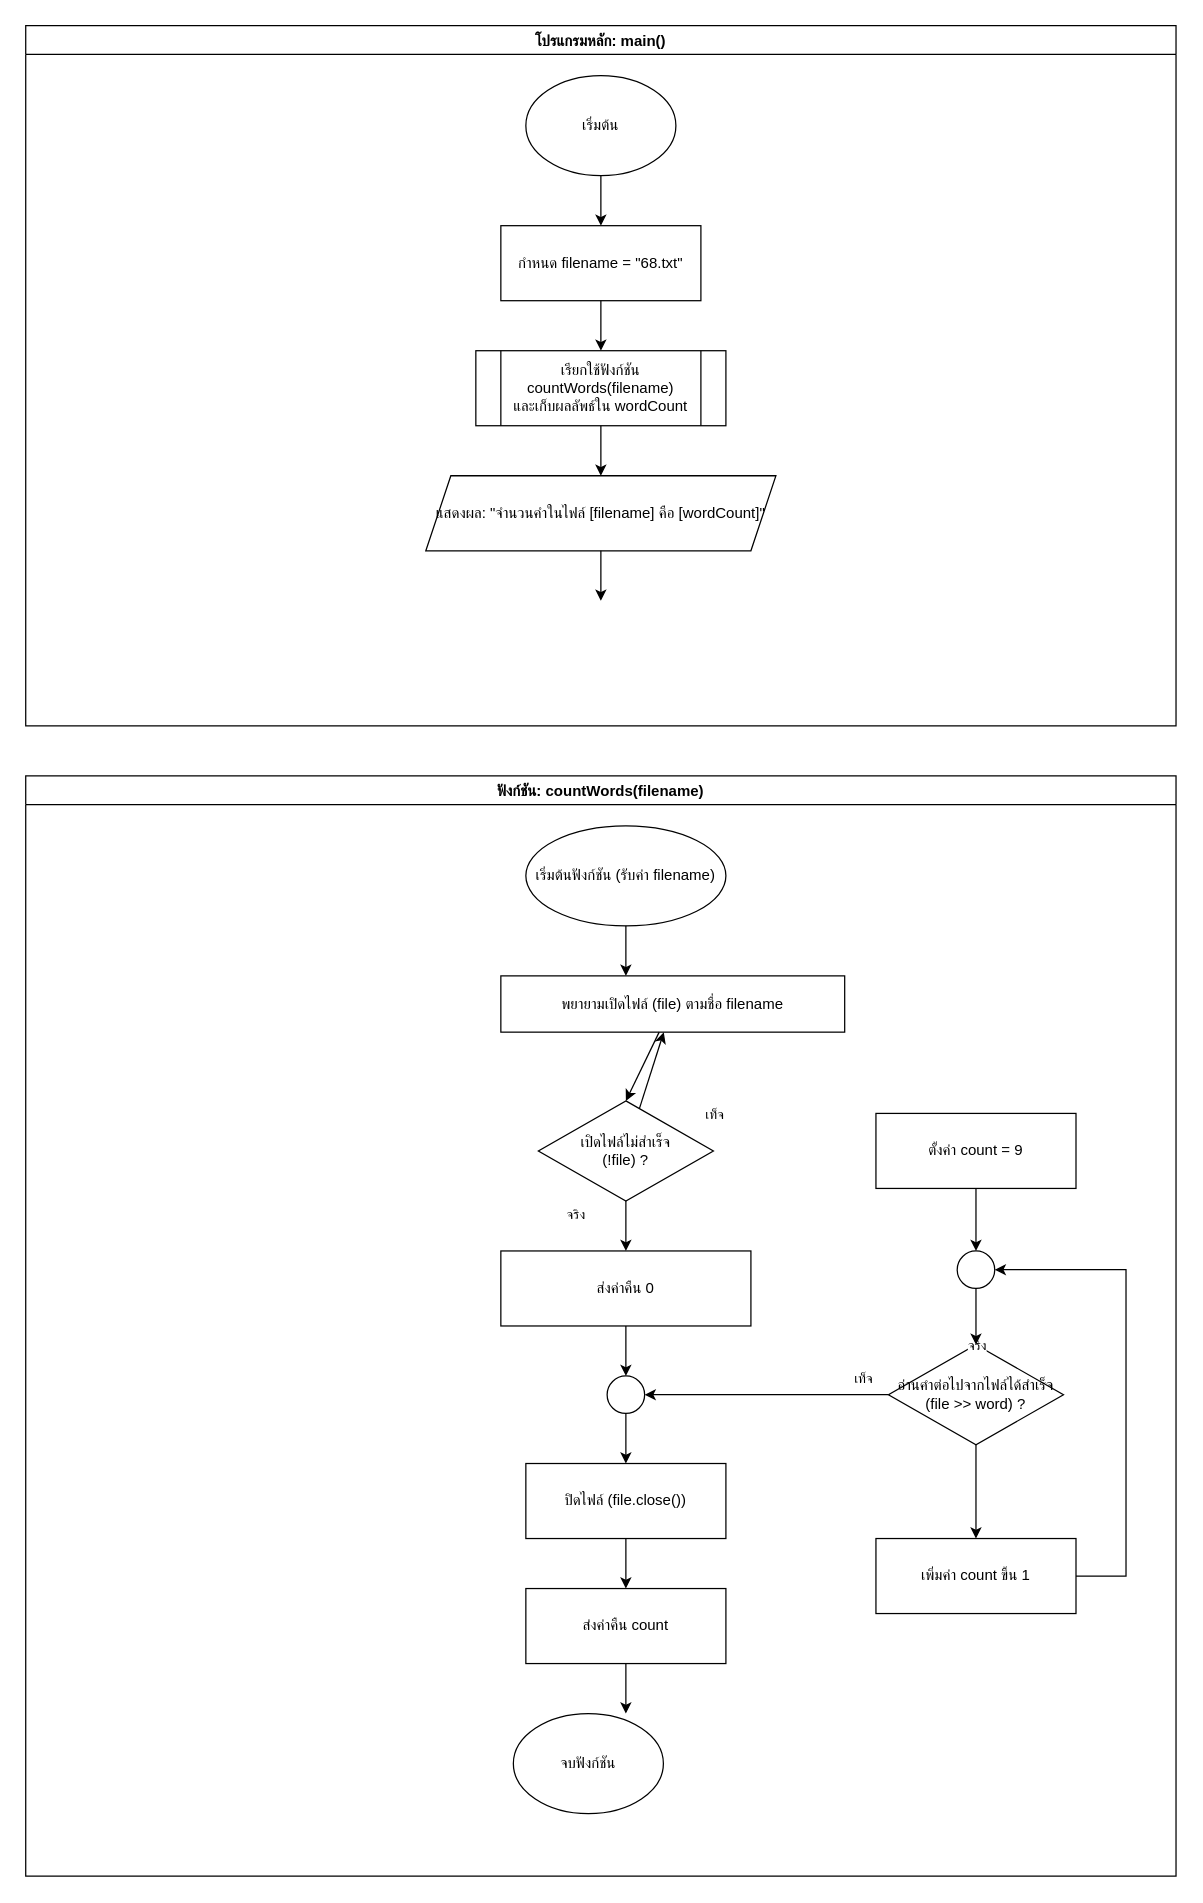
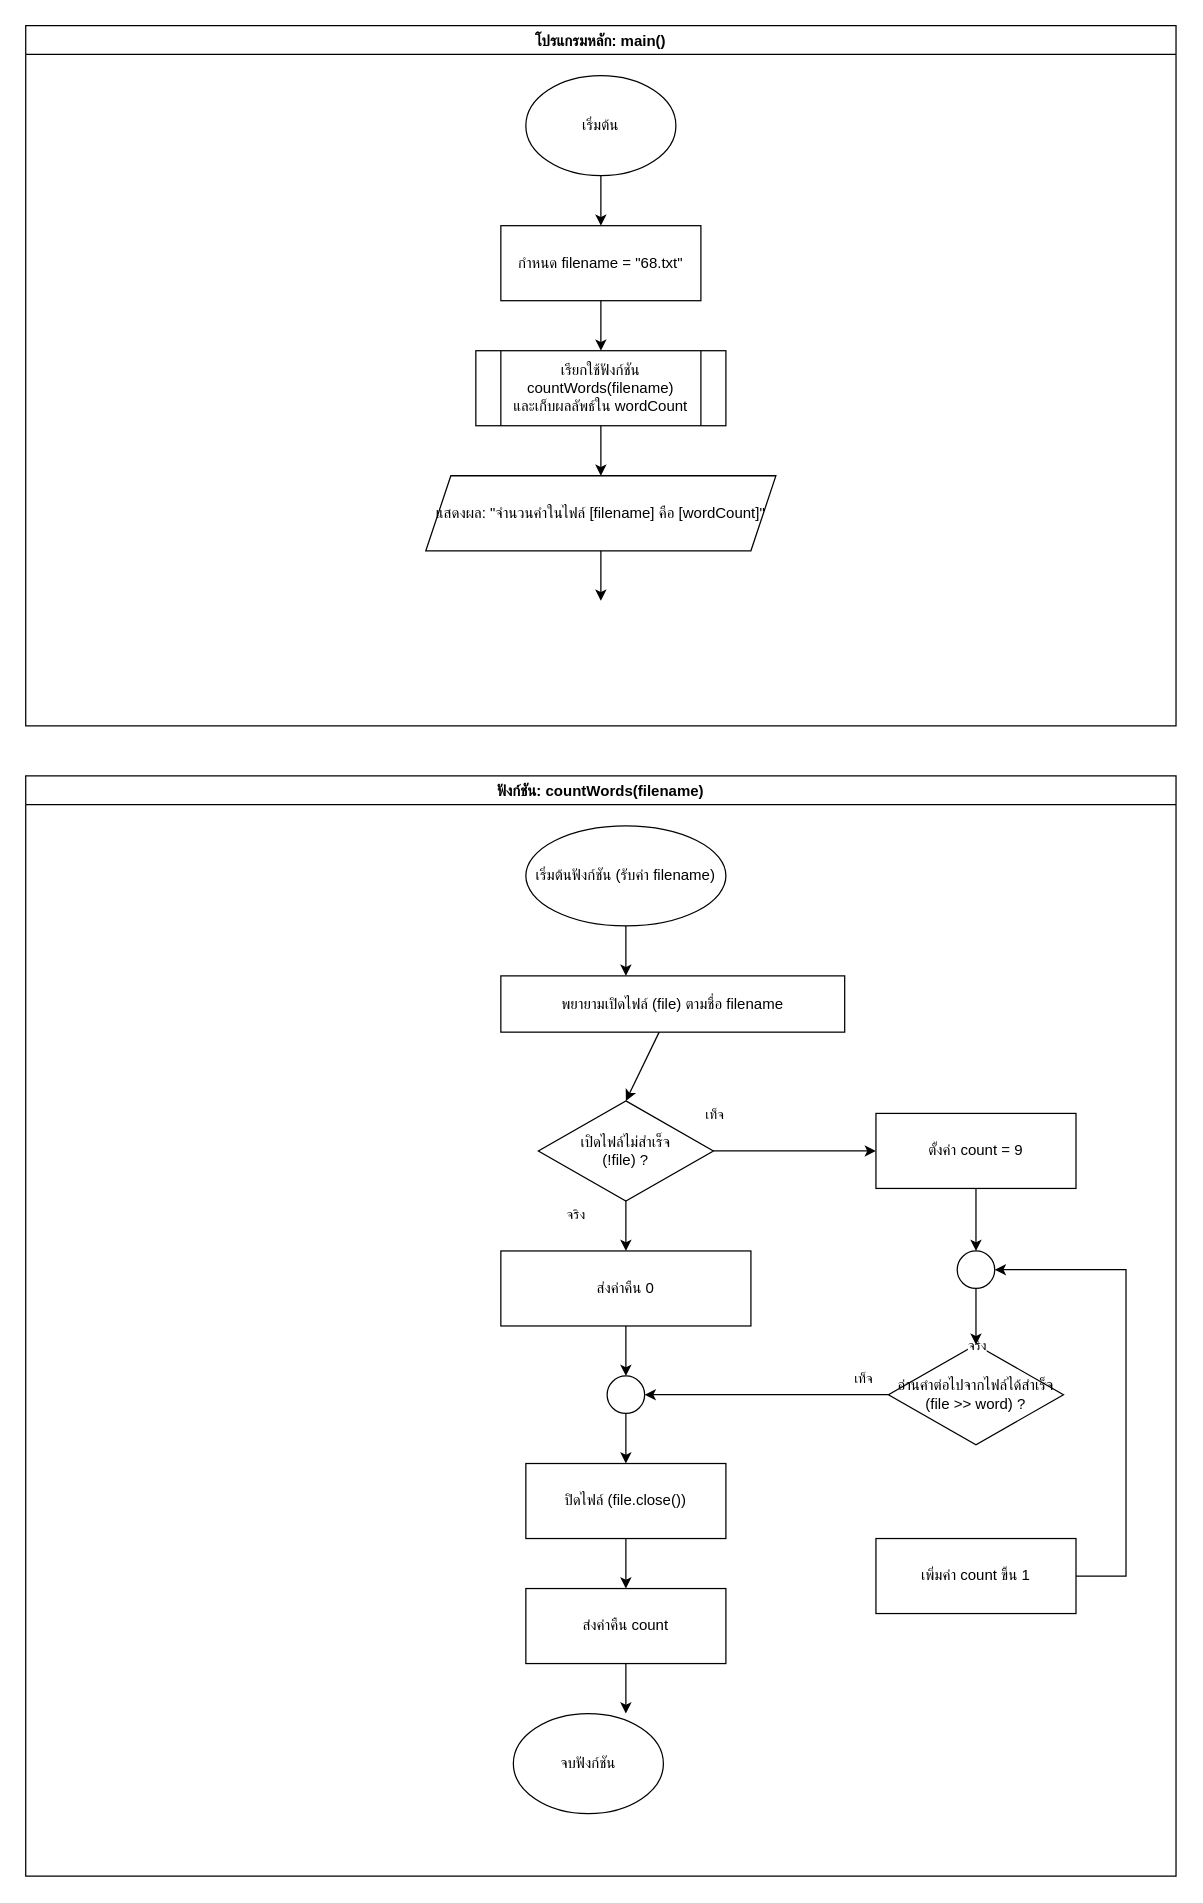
edge "เปิดไฟล์ไม่สำเร็จ (!file) ?" -> "พยายามเปิดไฟล์ (file) ตามชื่อ filename": now "เปิดไฟล์ไม่สำเร็จ (!file) ?" -> "ตั้งค่า count = 9"
edge "อ่านคำต่อไปจากไฟล์ได้สำเร็จ (file >> word) ?" -> "เพิ่มค่า count ขึ้น 1": removed
